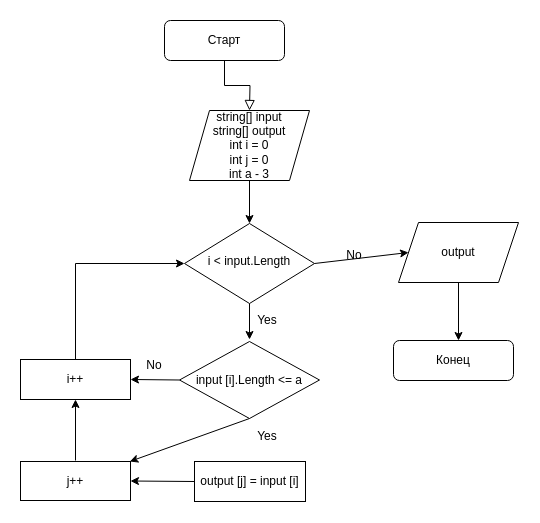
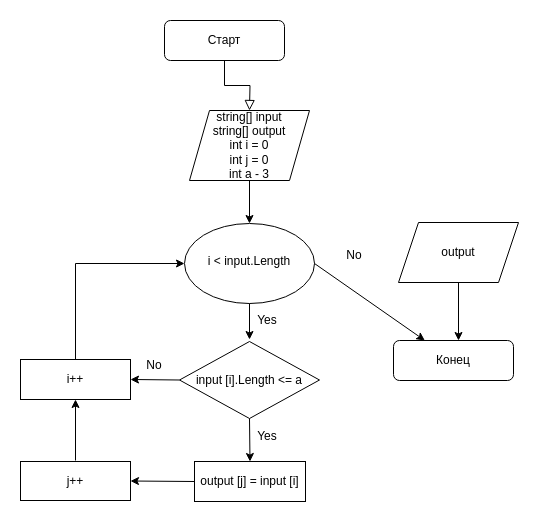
edge "i < input.Length" -> "output": now "i < input.Length" -> "Конец"
node "i < input.Length": shape diamond -> ellipse
edge "input [i].Length <= a" -> "j++": now "input [i].Length <= a" -> "output [j] = input [i]"
